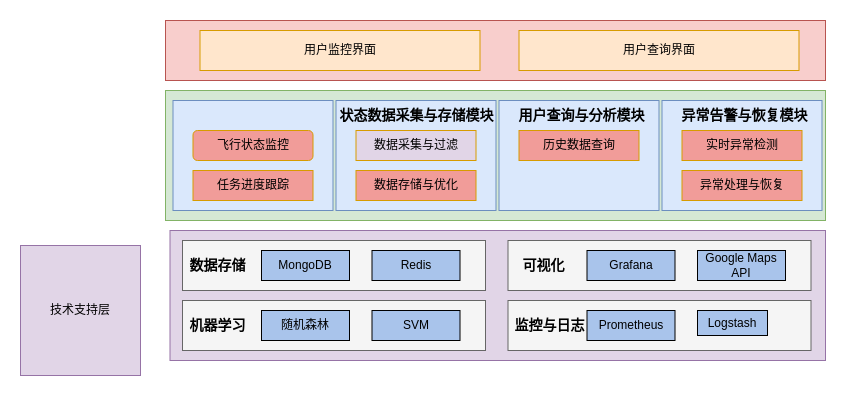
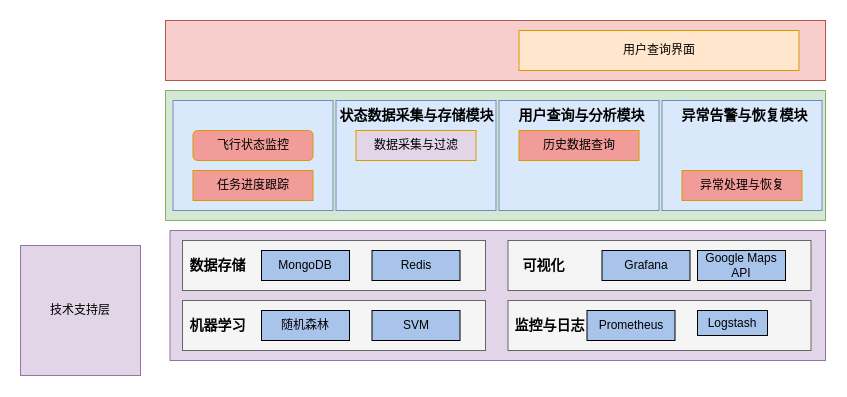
node "用户监控界面": removed
node "实时异常检测": removed
node "数据存储与优化": removed
node "Grafana": moved (631, 266) -> (646, 266)
